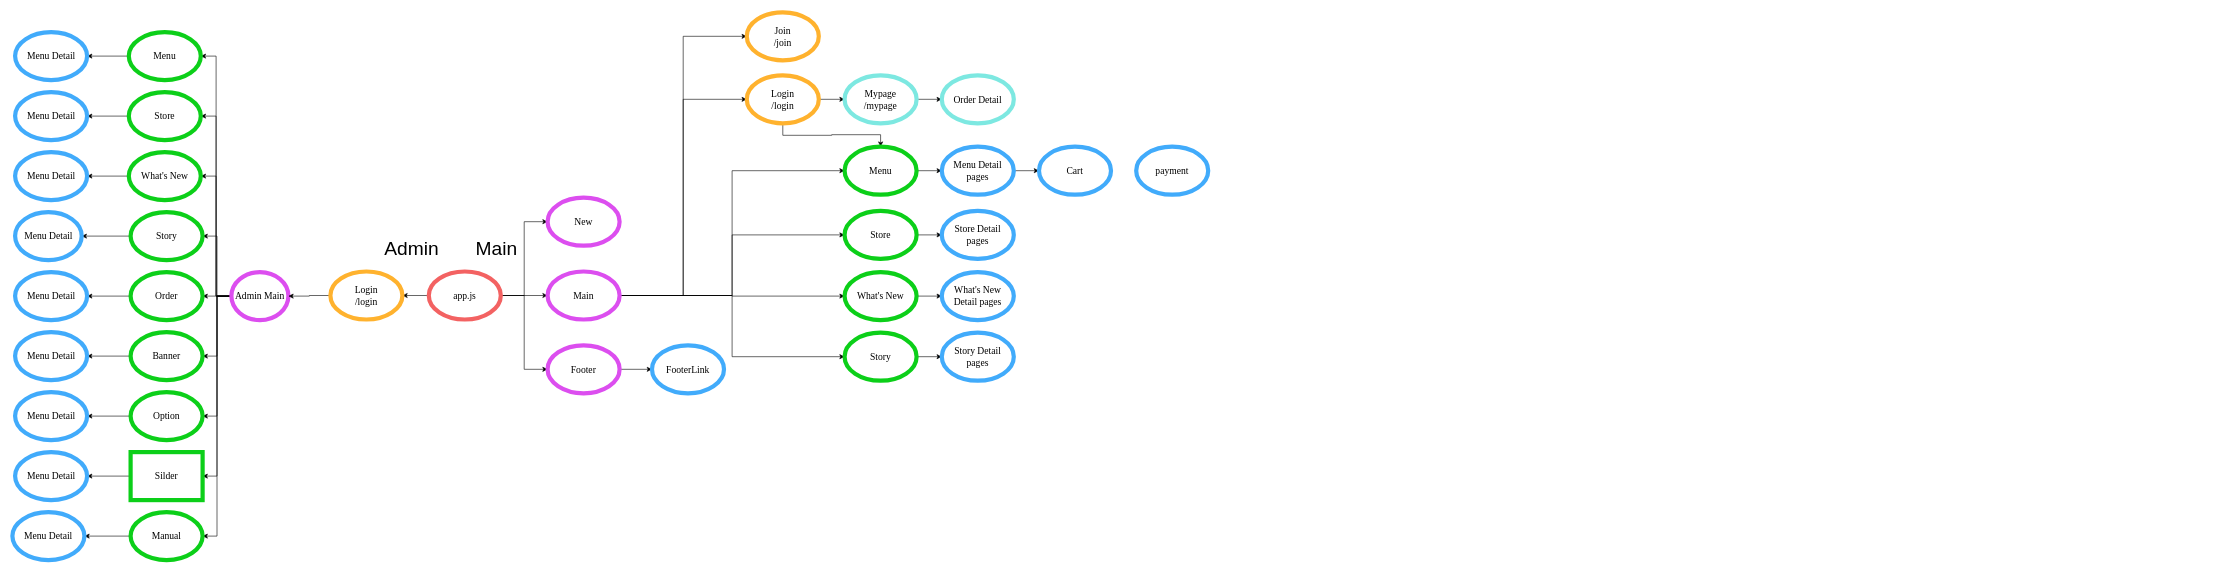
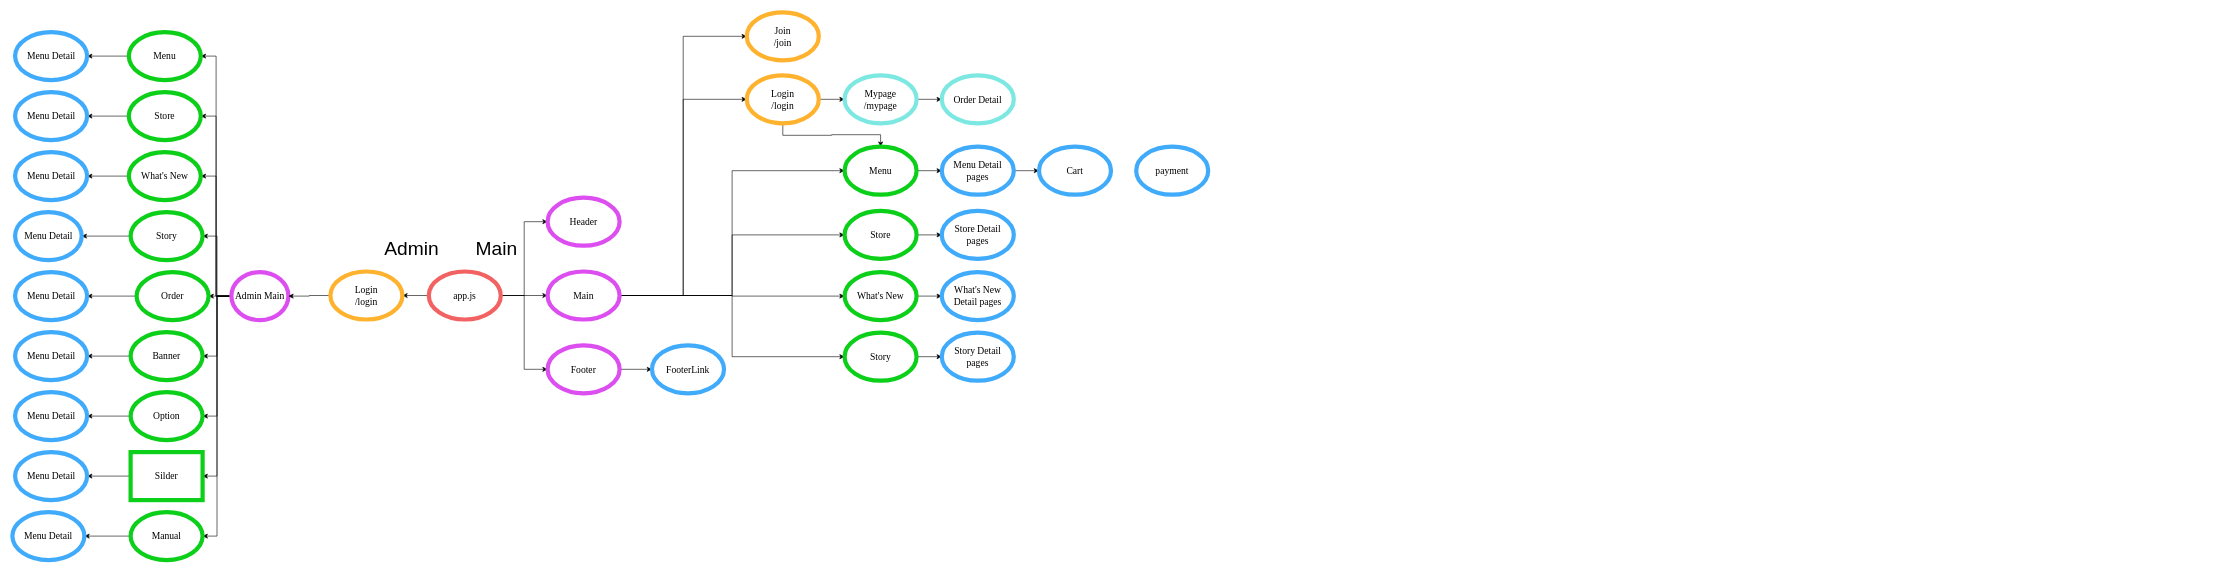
node "New": label "New" -> "Header"
node "Order": moved (167, 296) -> (173, 296)
